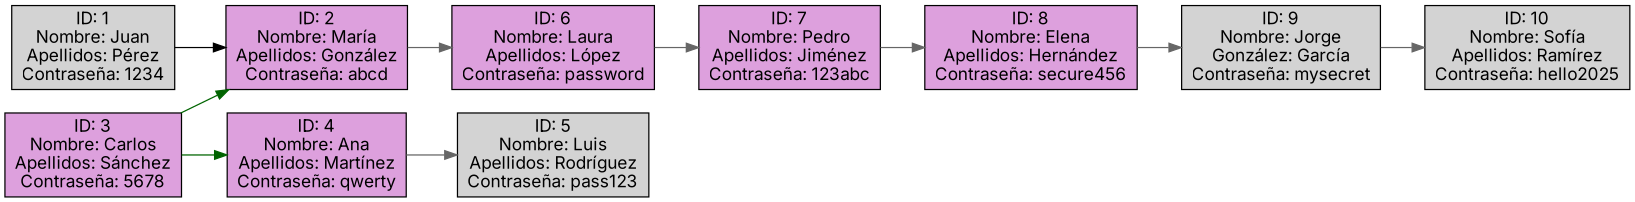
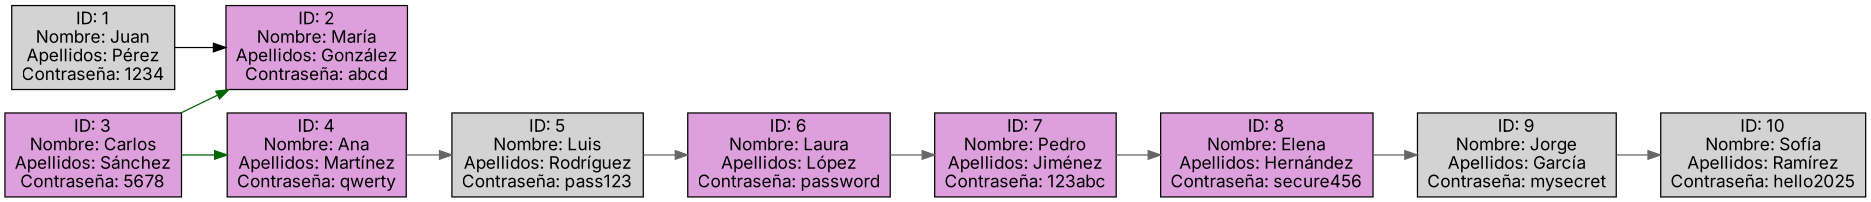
edge "ID: 2 Nombre: María Apellidos: González Contraseña: abcd" -> "ID: 6 Nombre: Laura Apellidos: López Contraseña: password": now "ID: 5 Nombre: Luis Apellidos: Rodríguez Contraseña: pass123" -> "ID: 6 Nombre: Laura Apellidos: López Contraseña: password"
node "ID: 9 Nombre: Jorge González: García Contraseña: mysecret": label "ID: 9 Nombre: Jorge González: García Contraseña: mysecret" -> "ID: 9 Nombre: Jorge Apellidos: García Contraseña: mysecret"
